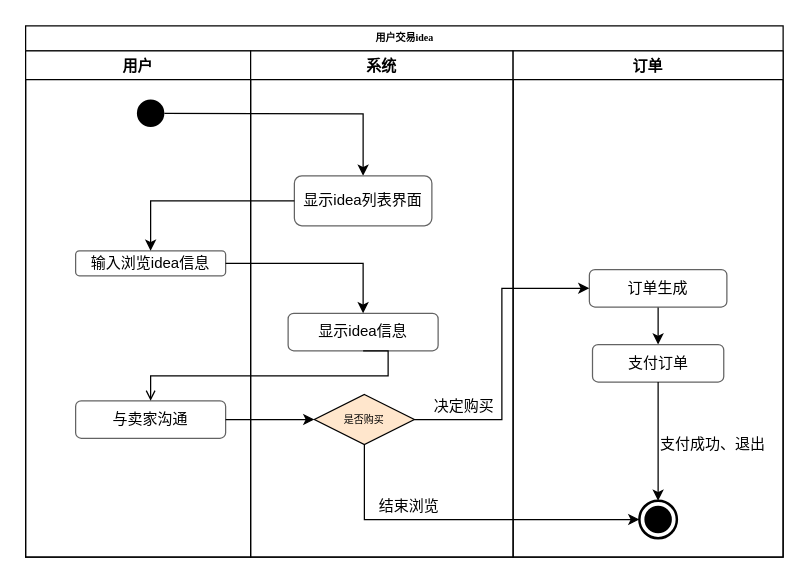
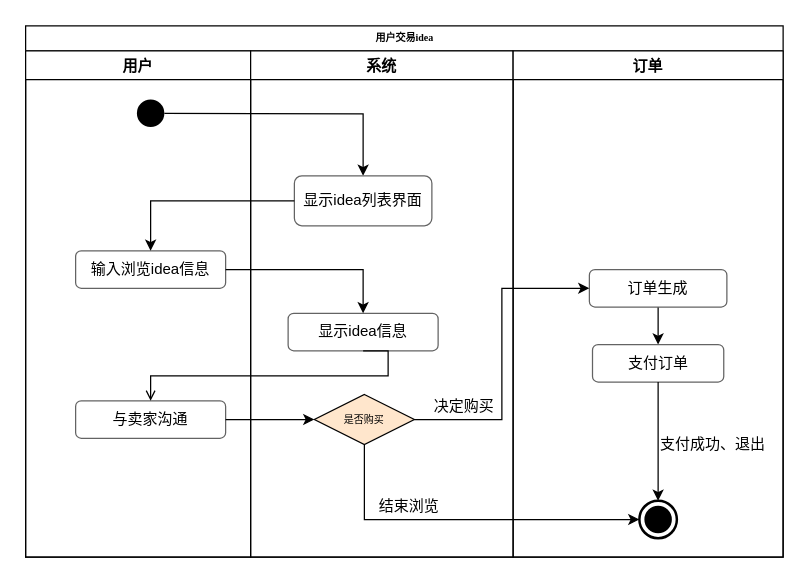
node "输入浏览idea信息": size 150x25 -> 150x38
